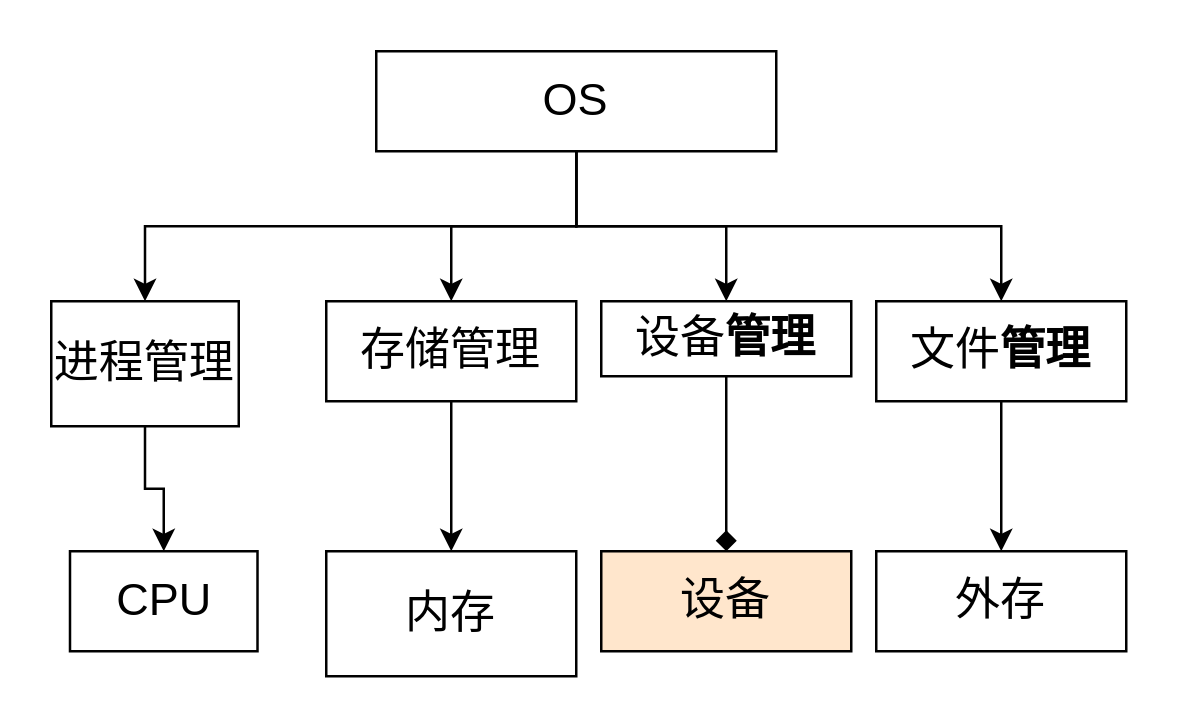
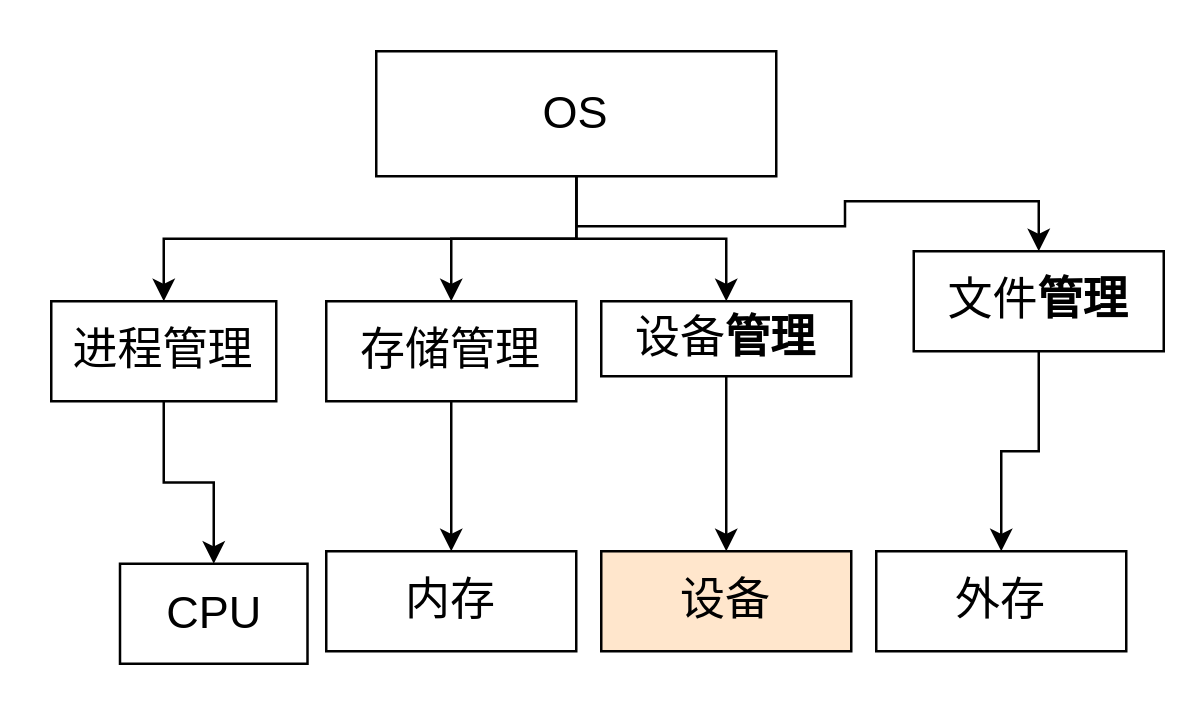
node "OS": size 400x100 -> 400x125
node "文件管理": moved (1001, 351) -> (1039, 301)
node "进程管理": size 188x125 -> 225x100
edge "设备管理" -> "设备": arrowhead diamond -> classic
node "CPU": moved (164, 601) -> (214, 614)
node "内存": size 250x125 -> 250x100
